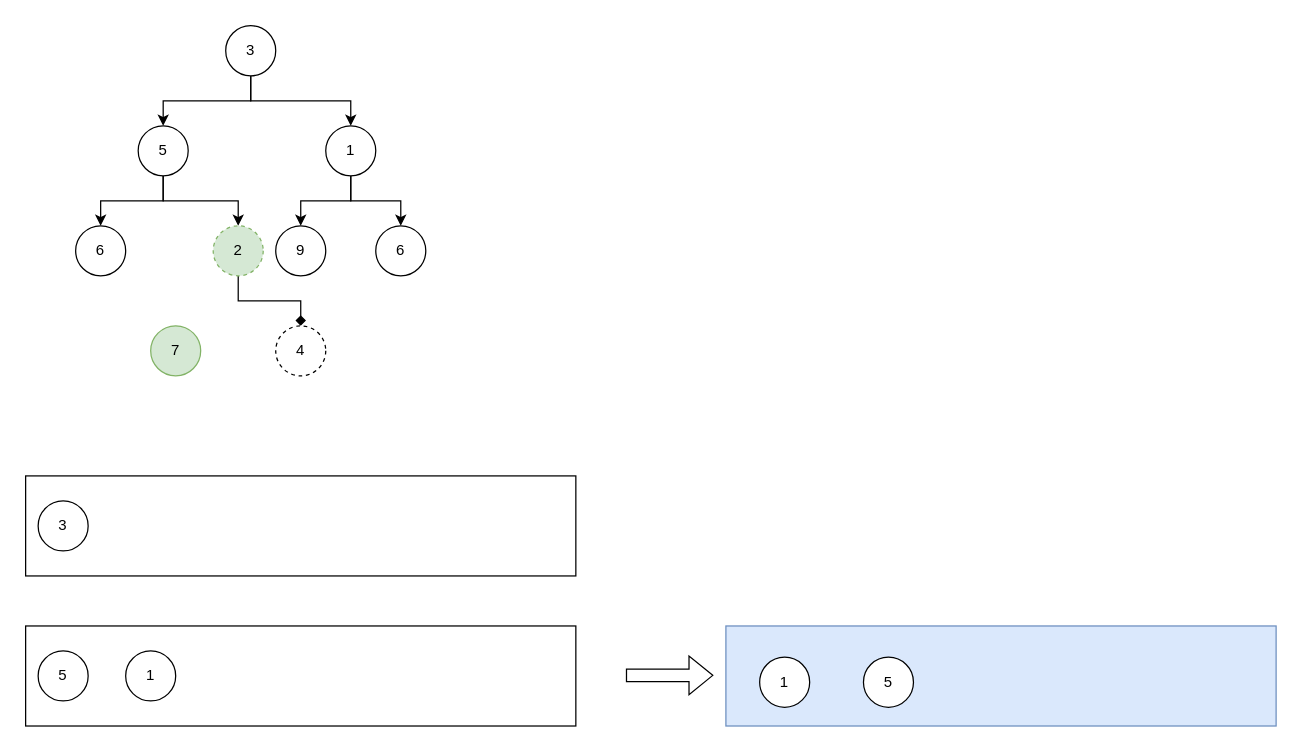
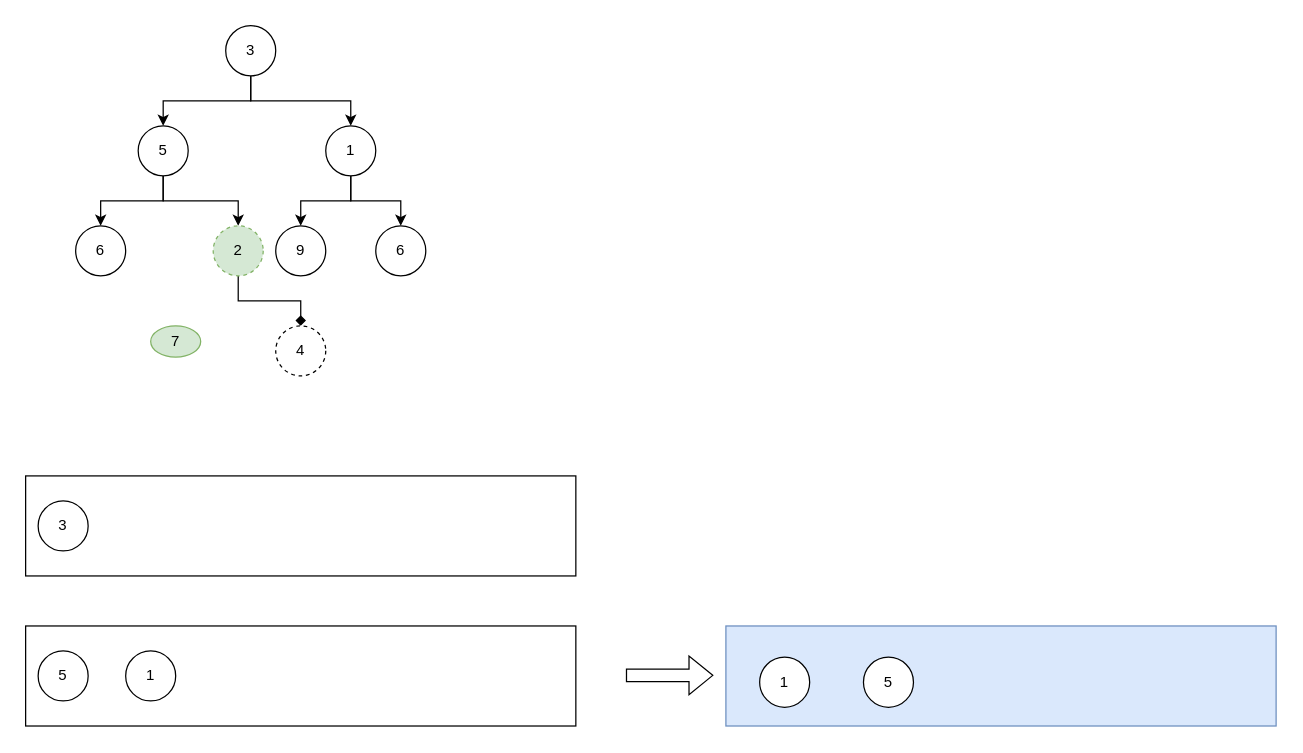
node "7": size 50x50 -> 50x31
